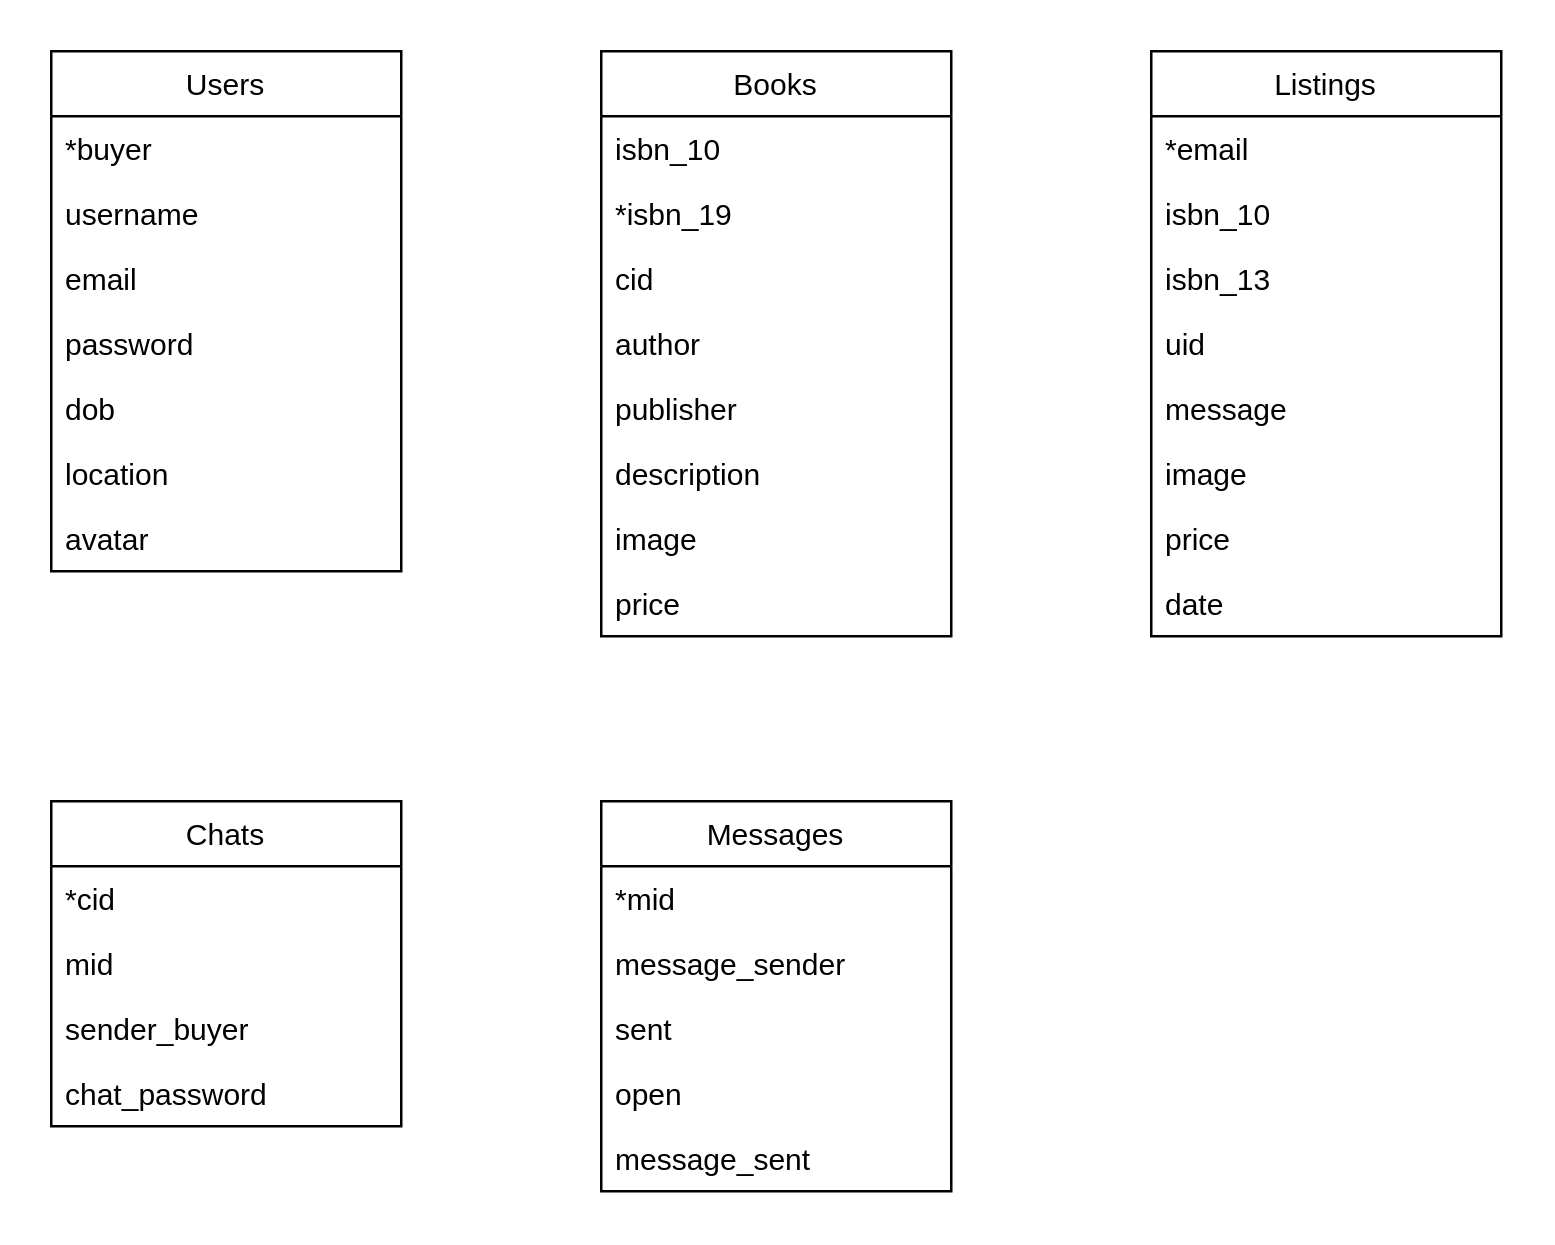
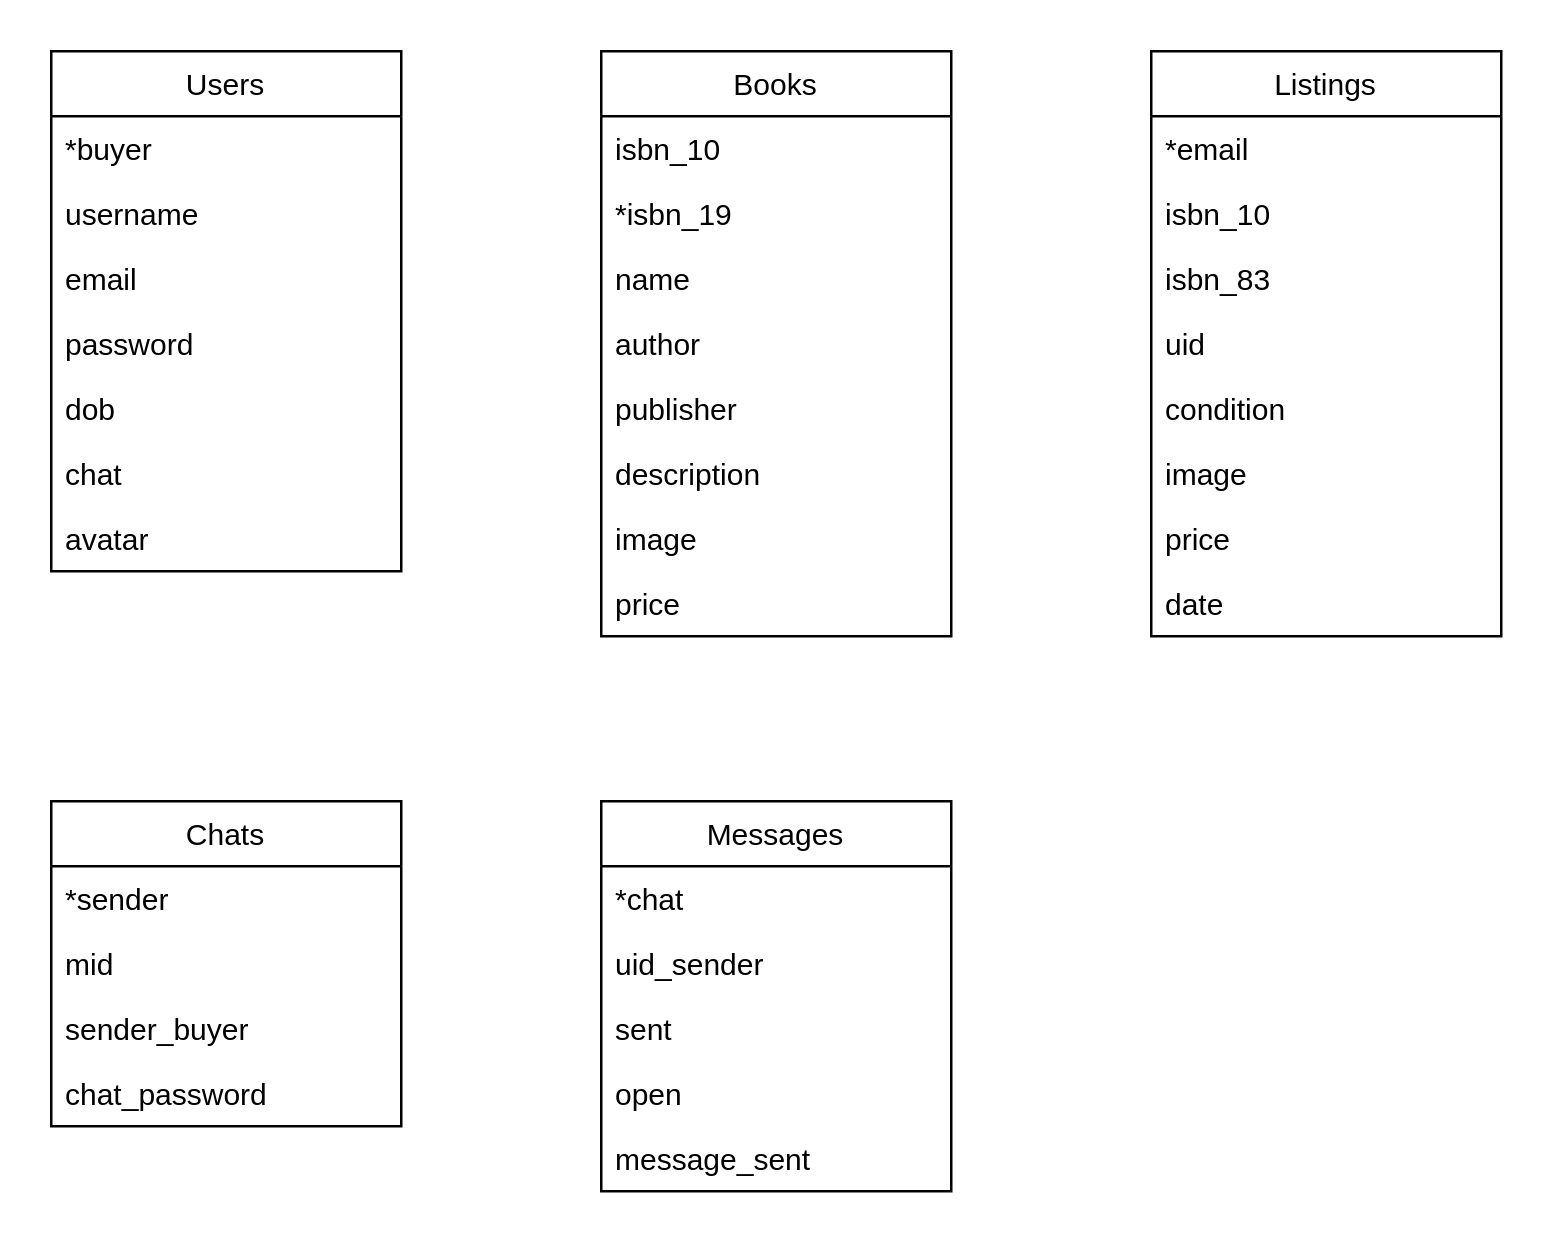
node "cid": label "cid" -> "name"
node "isbn_13": label "isbn_13" -> "isbn_83"
node "message": label "message" -> "condition"
node "location": label "location" -> "chat"
node "*cid": label "*cid" -> "*sender"
node "*mid": label "*mid" -> "*chat"
node "message_sender": label "message_sender" -> "uid_sender"
